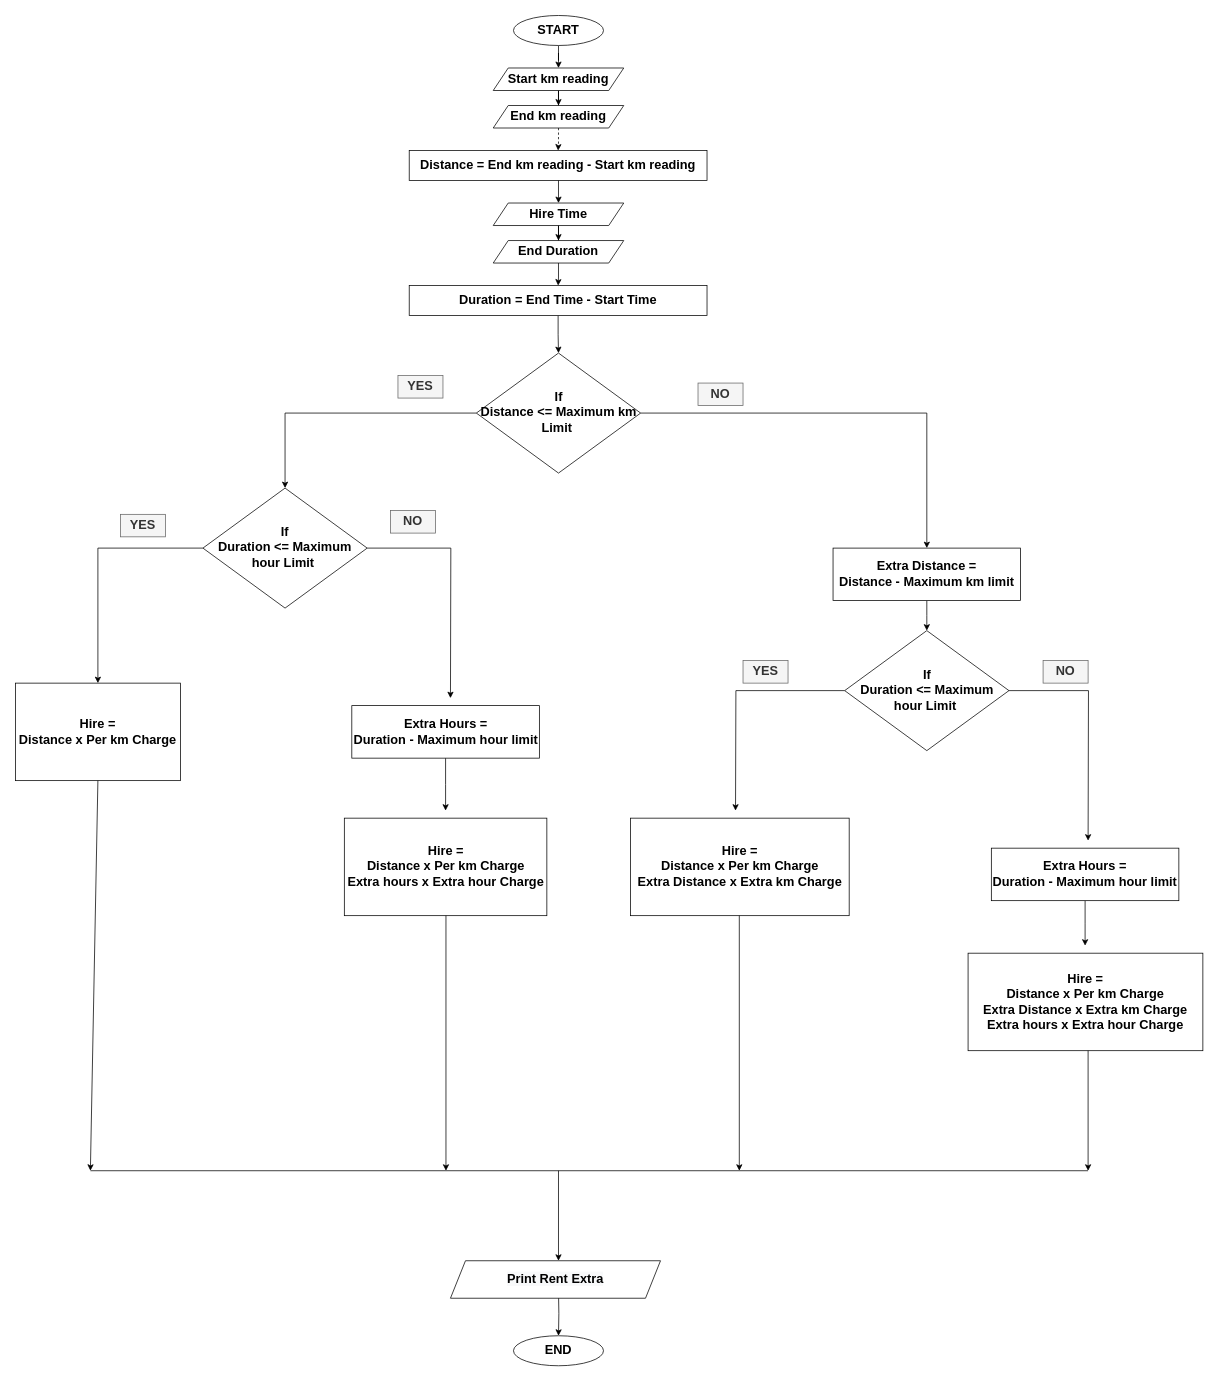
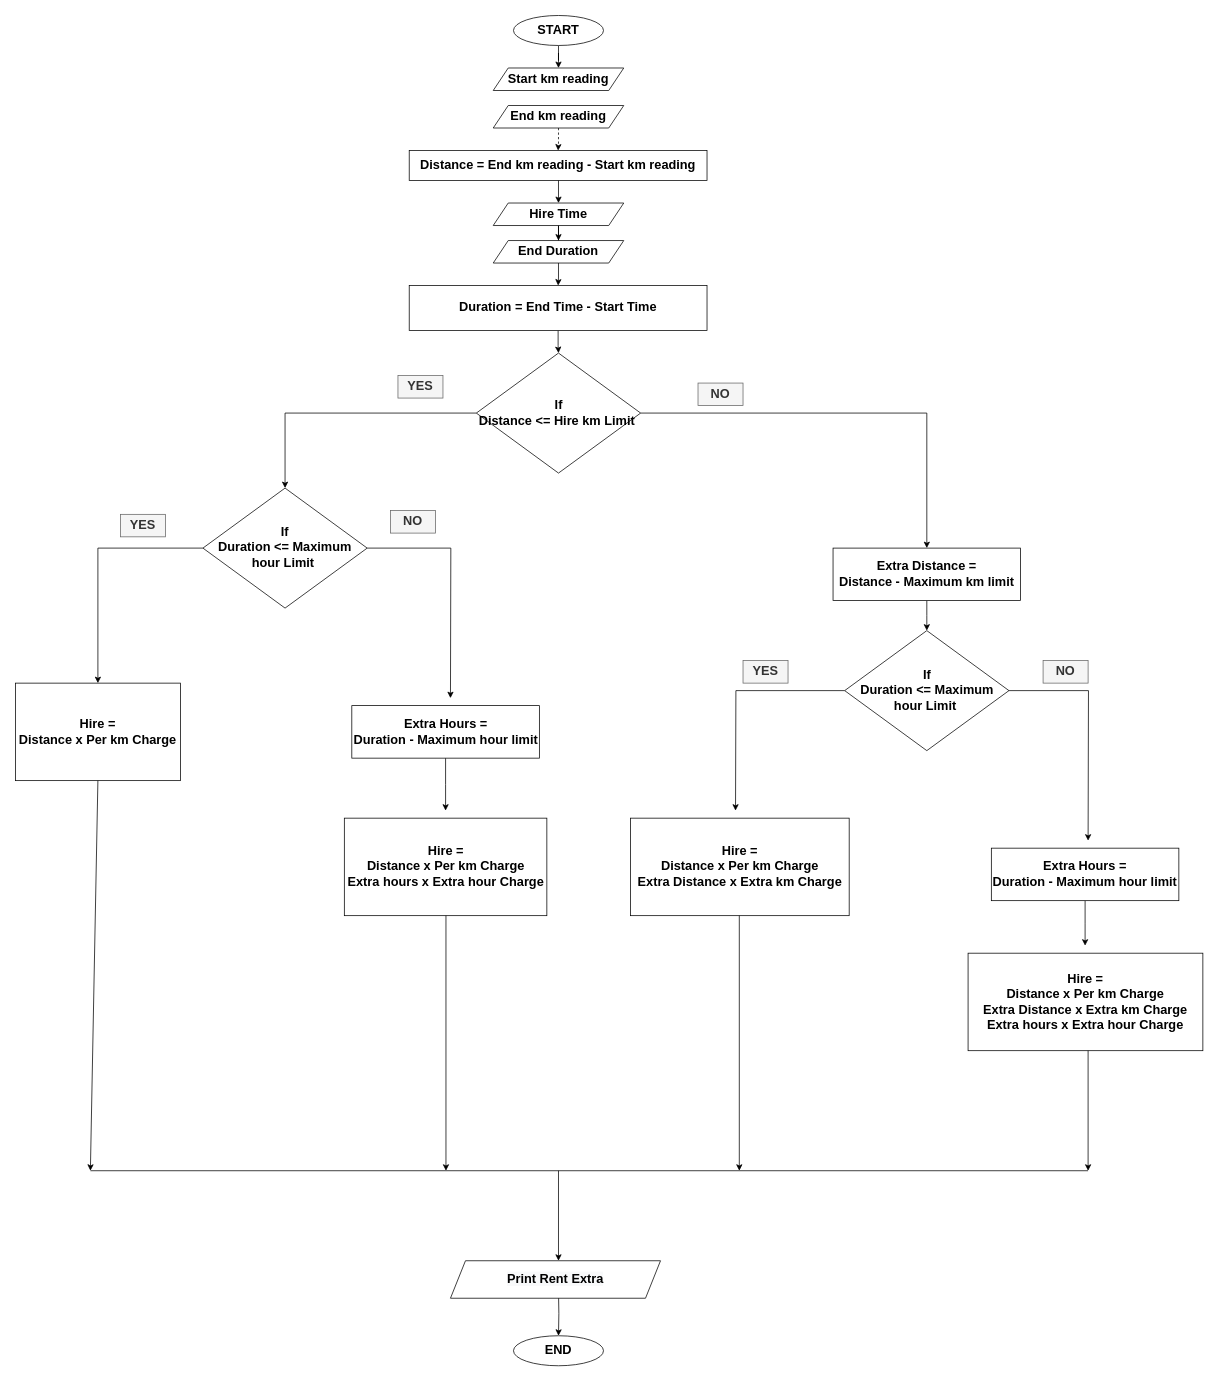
edge "Start km reading" -> "End km reading": removed
node "Duration = End Time - Start Time": size 298x30 -> 298x45
node "If Distance <= Maximum km Limit": label "If Distance <= Maximum km Limit" -> "If Distance <= Hire km Limit"
